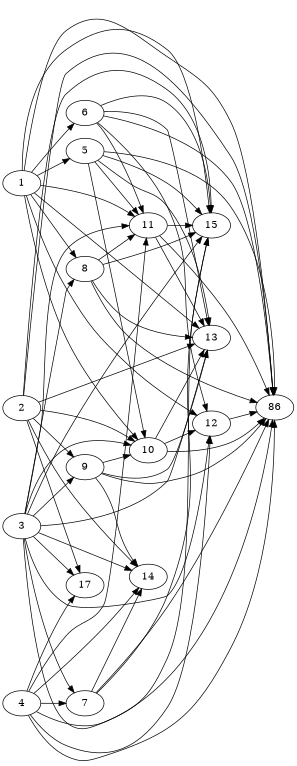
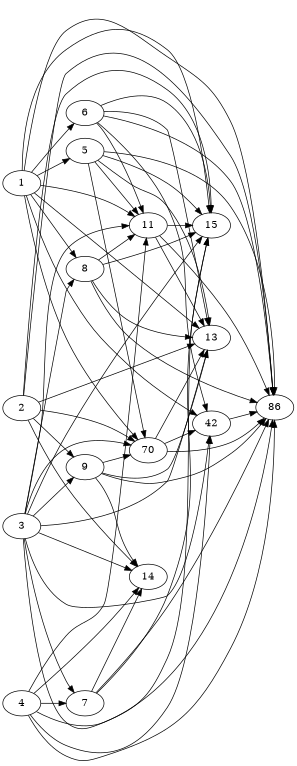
node "12": label "12" -> "42"
node "10": label "10" -> "70"
node "17": removed
